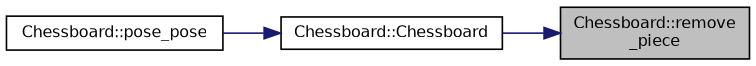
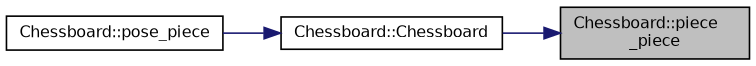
node "Chessboard::pose_pose": label "Chessboard::pose_pose" -> "Chessboard::pose_piece"
node "Chessboard::remove _piece": label "Chessboard::remove _piece" -> "Chessboard::piece _piece"
